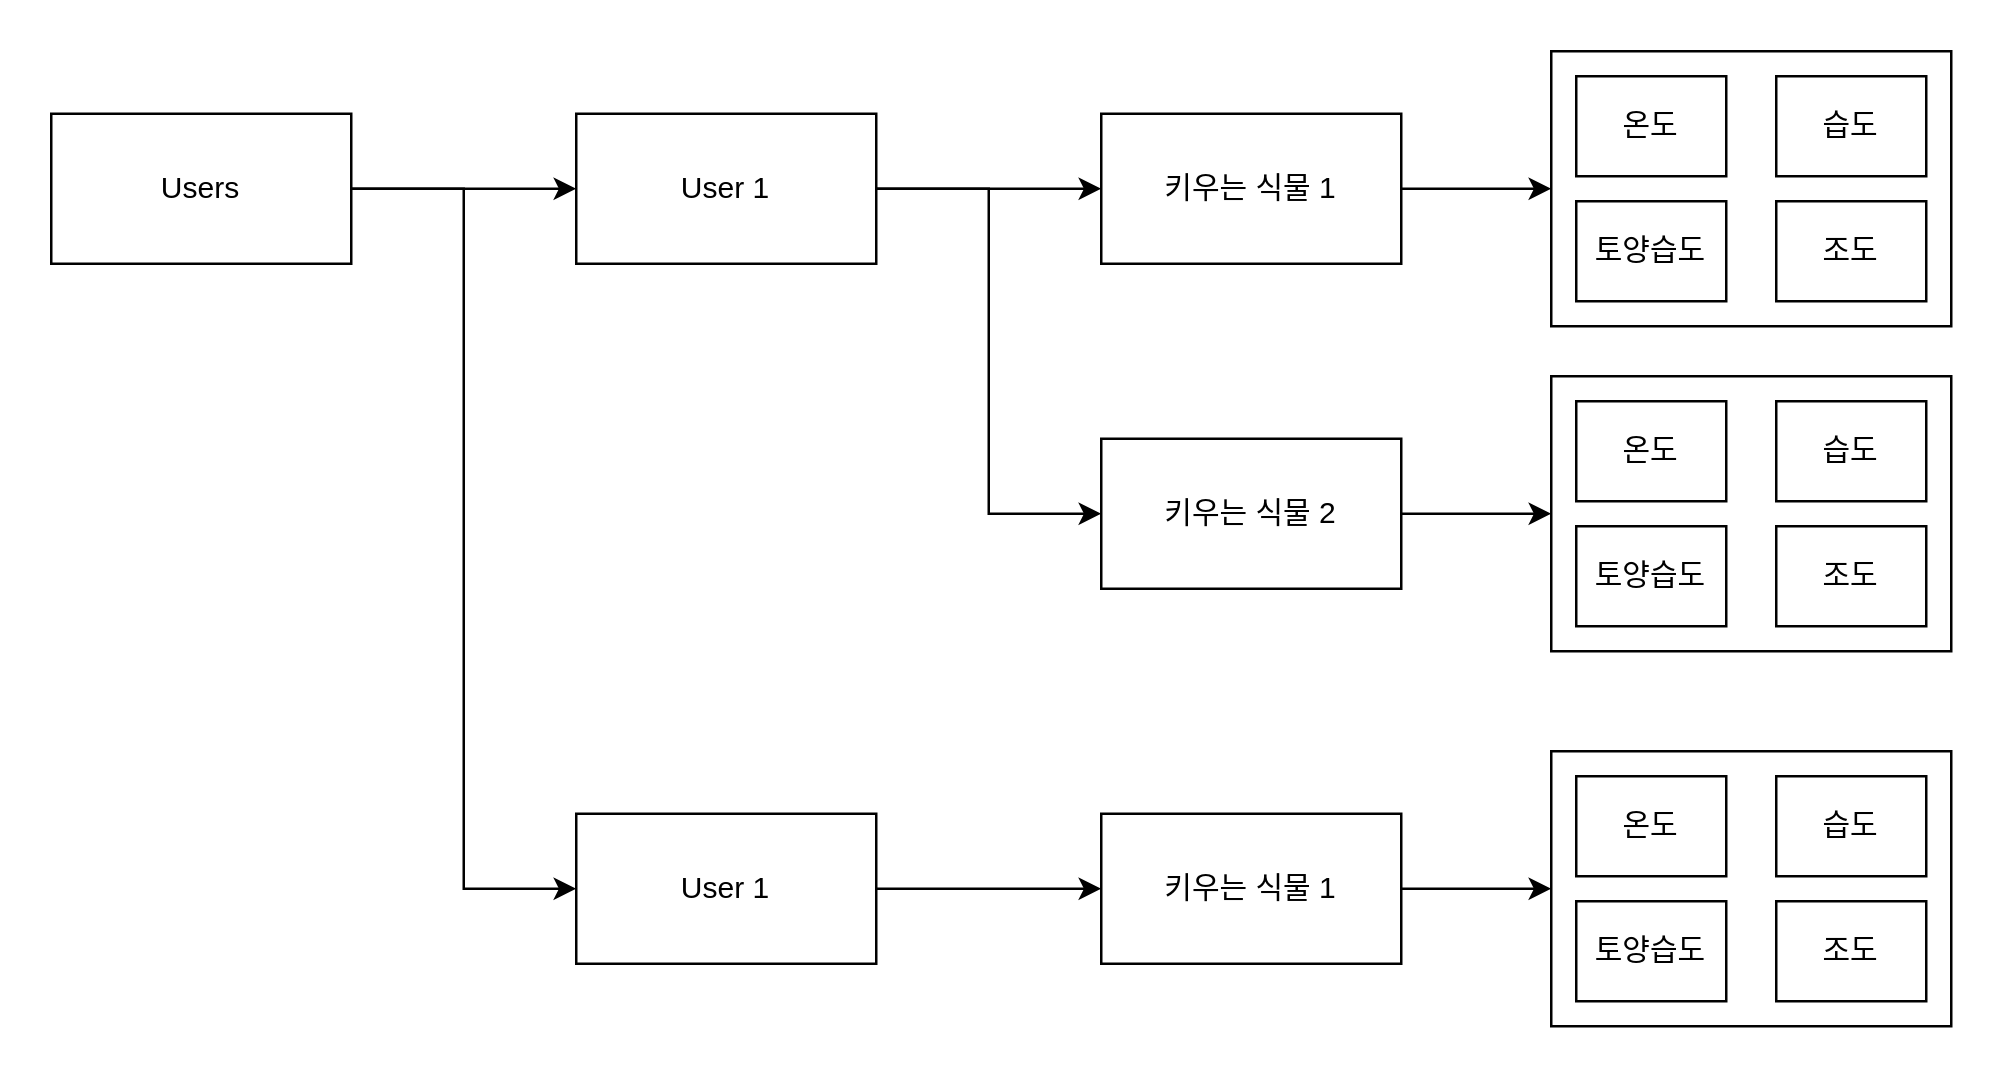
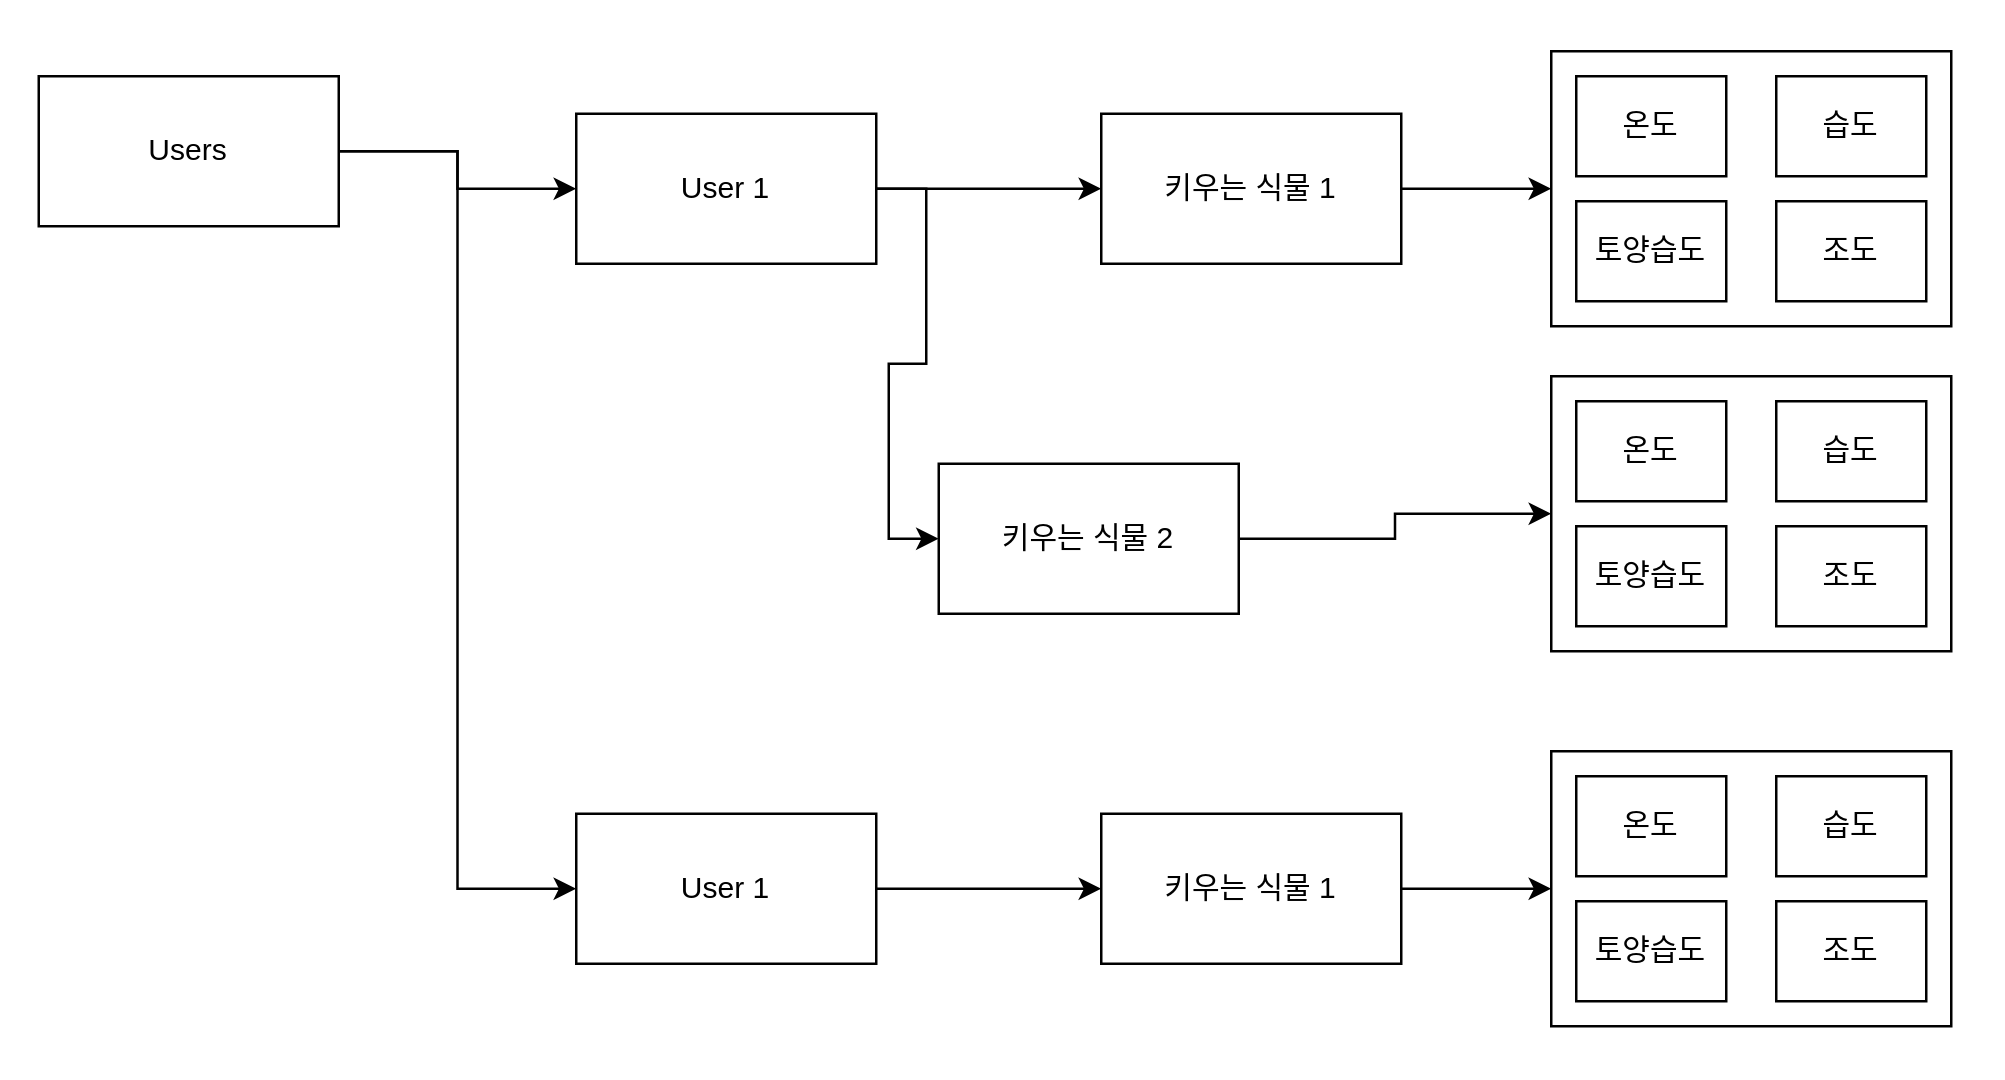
node "Users": moved (201, 189) -> (189, 151)
node "키우는 식물 2": moved (1251, 514) -> (1089, 539)
